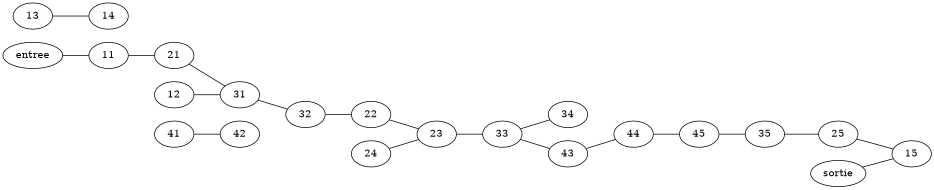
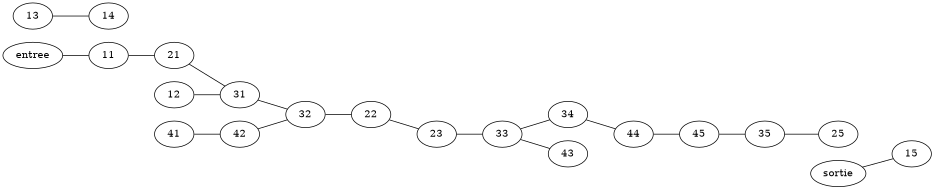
edge "32" -- "42": added
edge "44" -- "43": now "44" -- "34"
edge "25" -- "15": removed
node "24": removed
